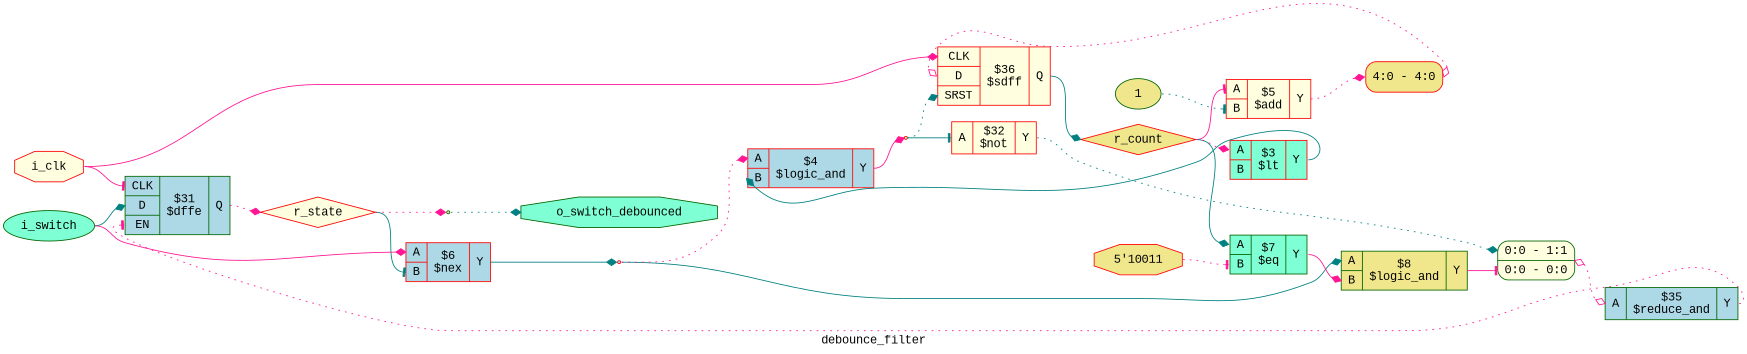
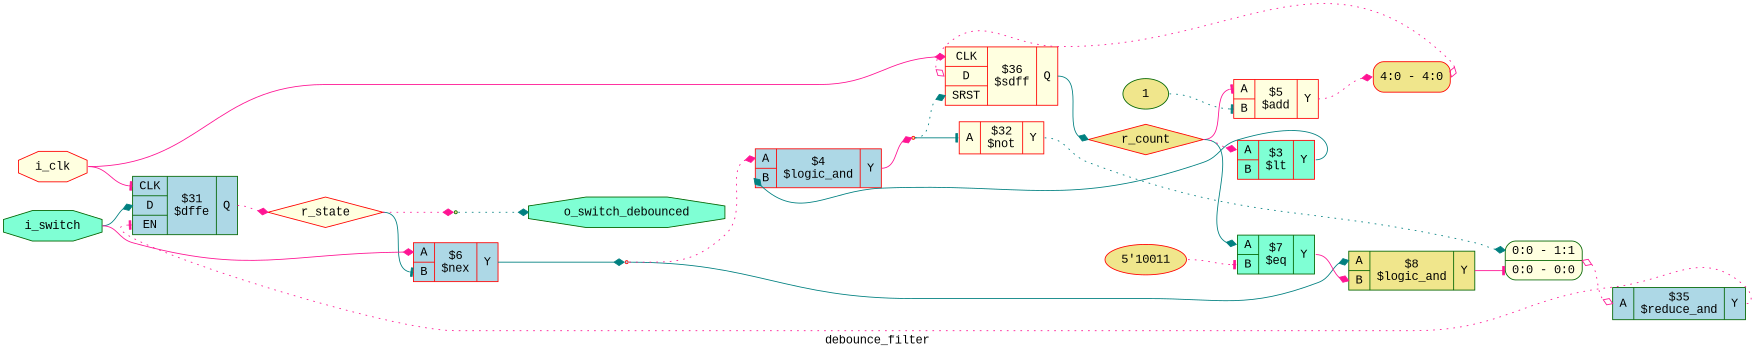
node "i_switch": shape ellipse -> octagon
node "5'10011": shape octagon -> ellipse
